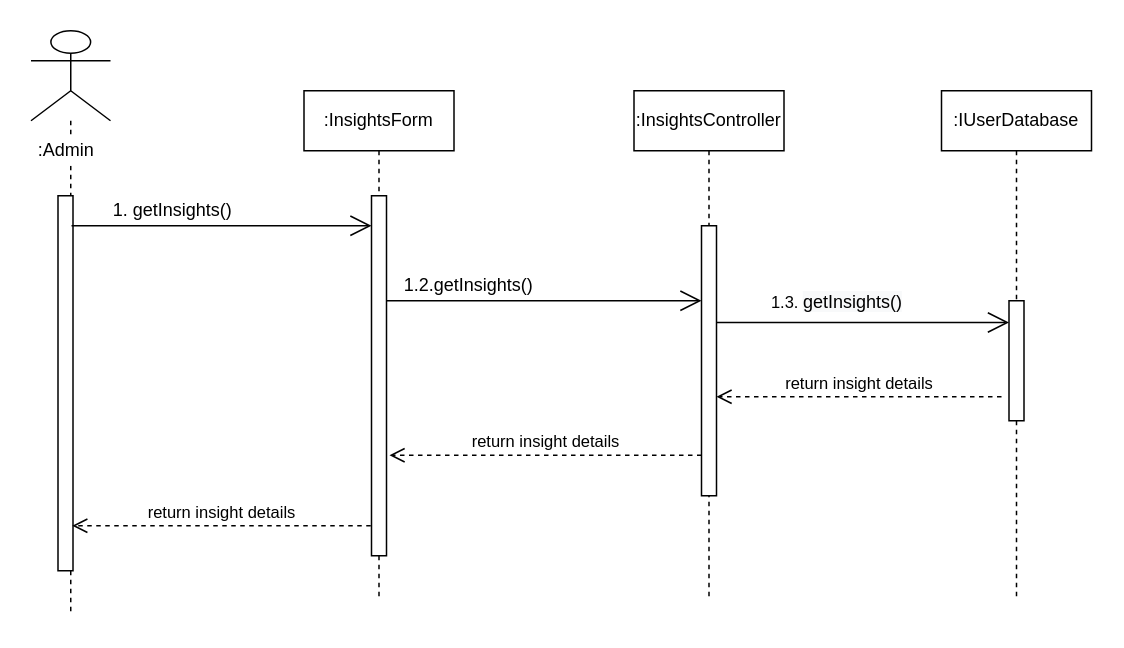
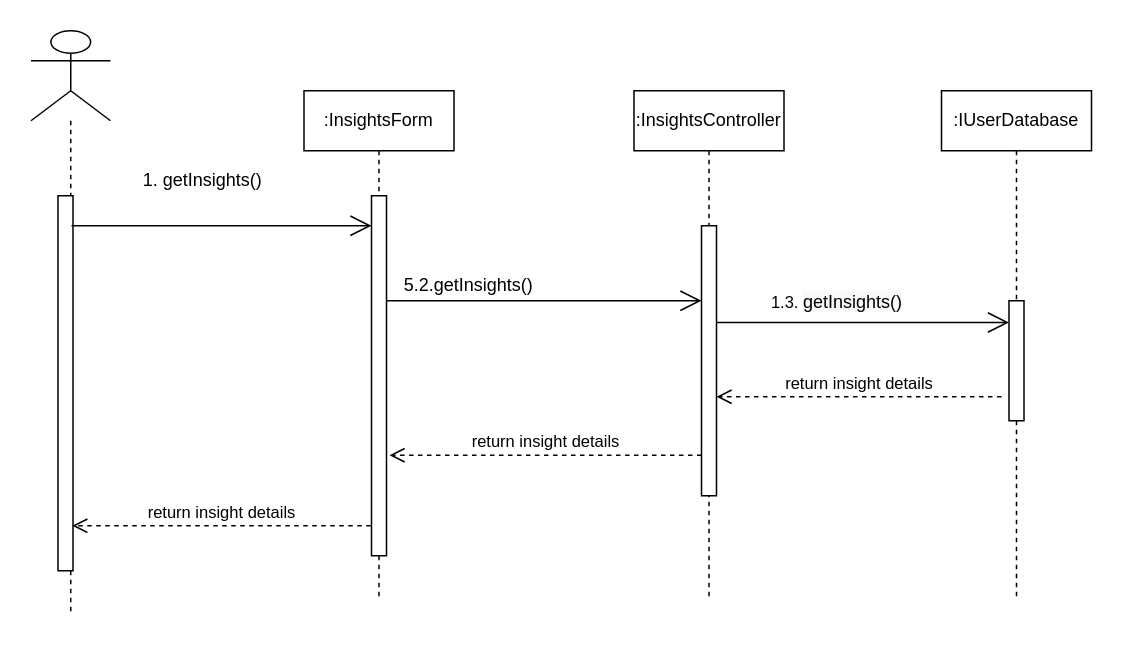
node ":Admin": removed
node "1. getInsights()": moved (178, 211) -> (208, 181)
node "1.2.getInsights()": label "1.2.getInsights()" -> "5.2.getInsights()"
